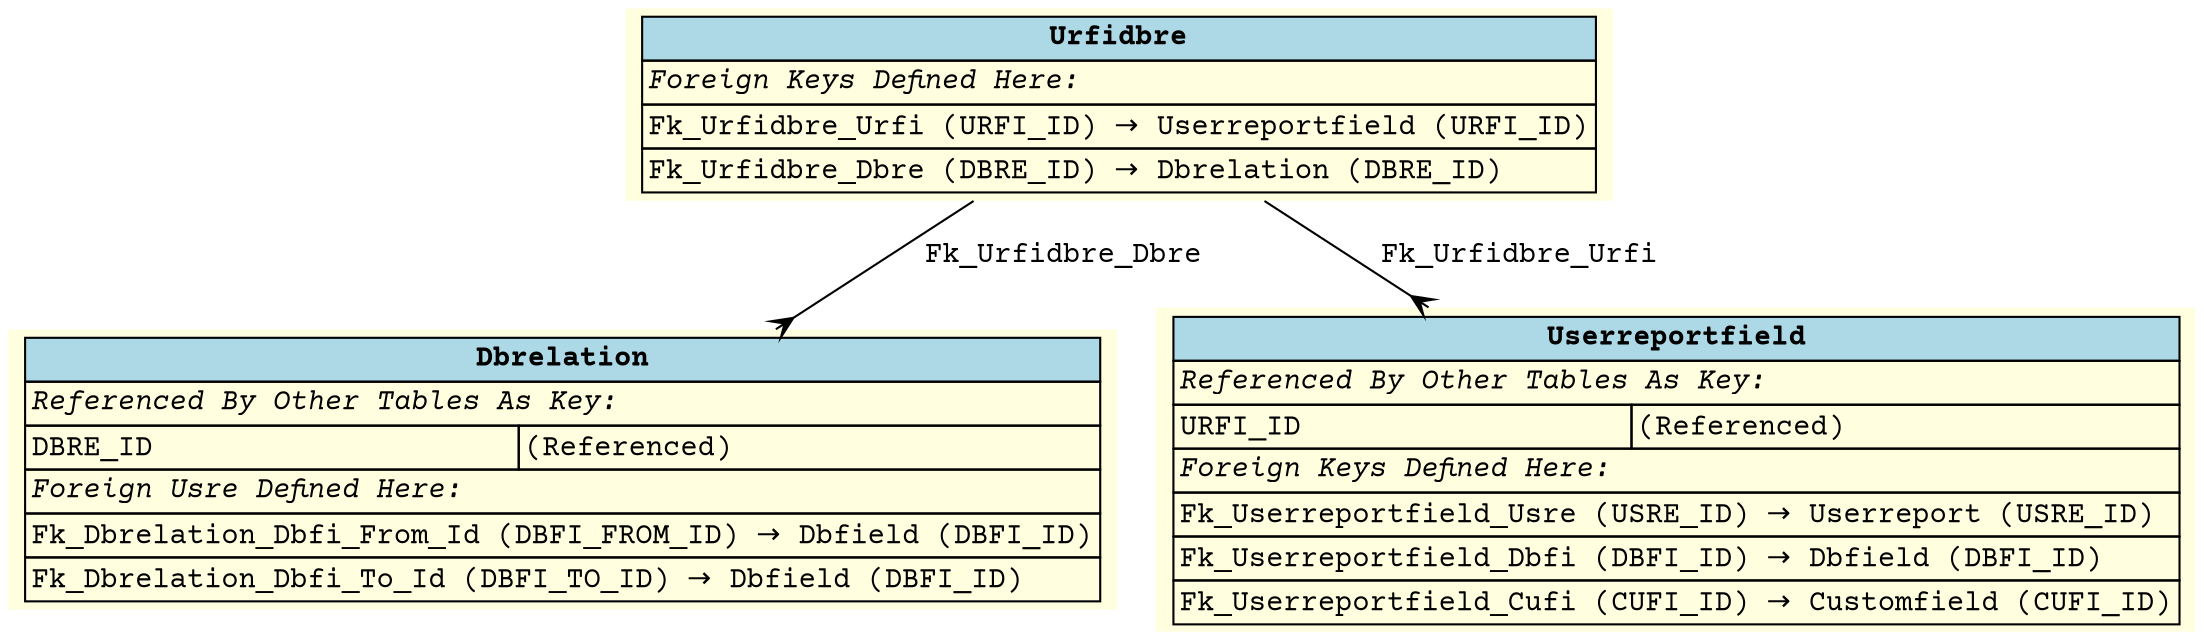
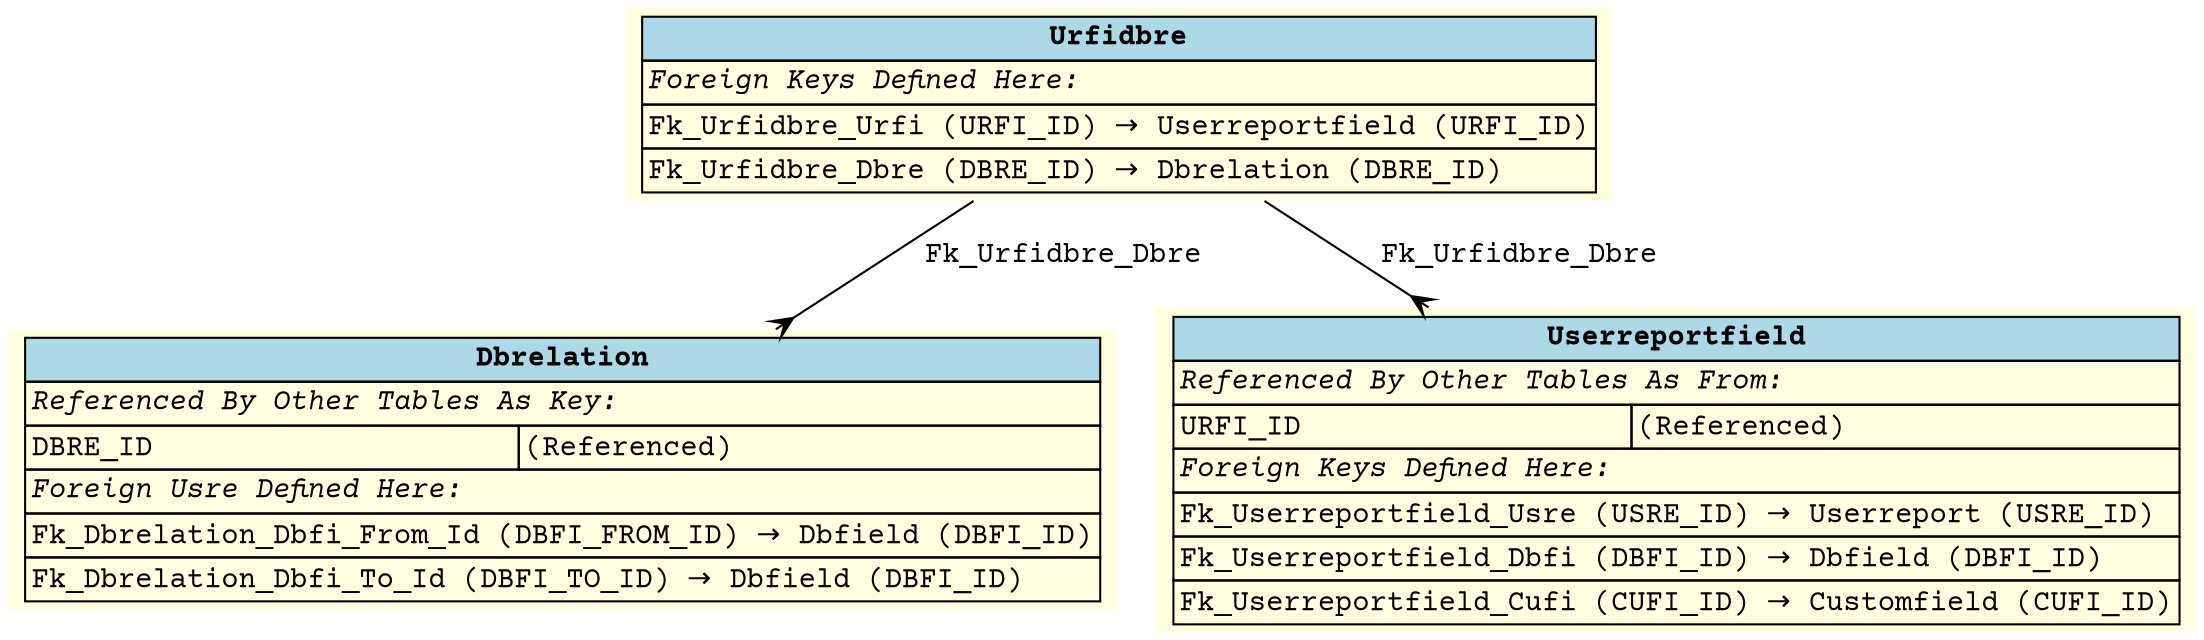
edge "Urfidbre" -- "Userreportfield": label " Fk_Urfidbre_Urfi " -> " Fk_Urfidbre_Dbre "
node "Userreportfield": text "Referenced By Other Tables As Key:" -> "Referenced By Other Tables As From:"
